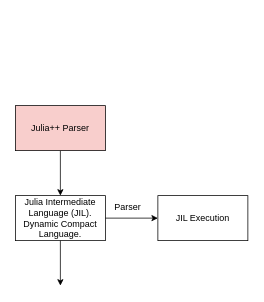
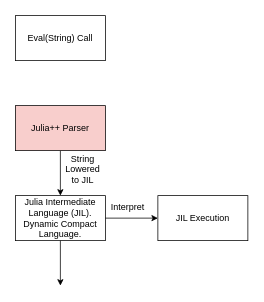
node "Eval(String) Call": added
node "String Lowered to JIL": added
node "Parser": label "Parser" -> "Interpret"
